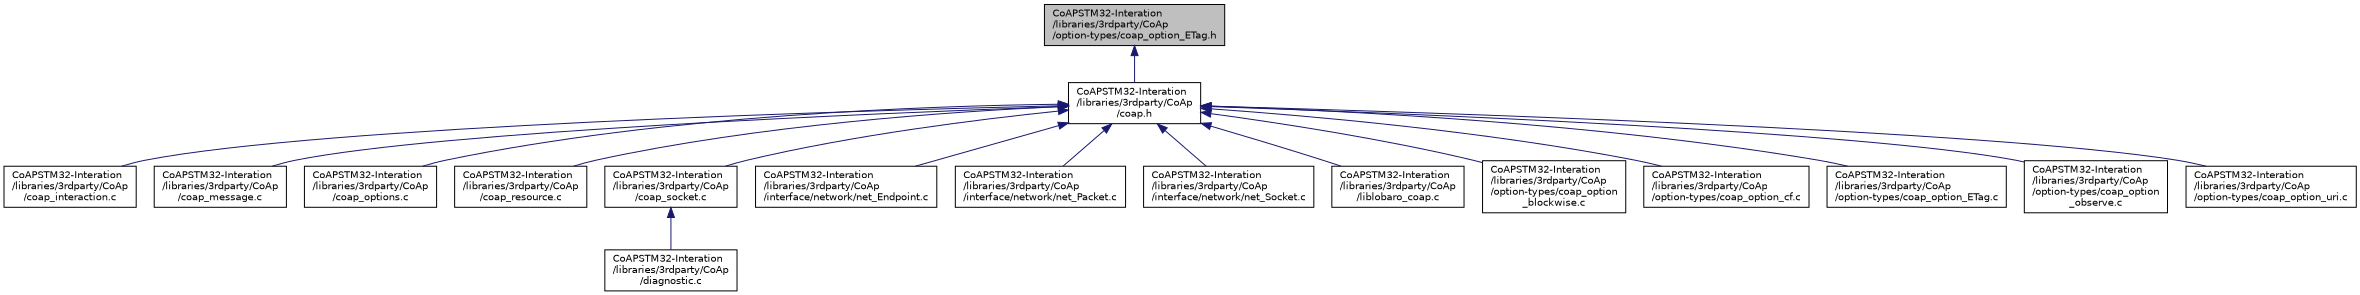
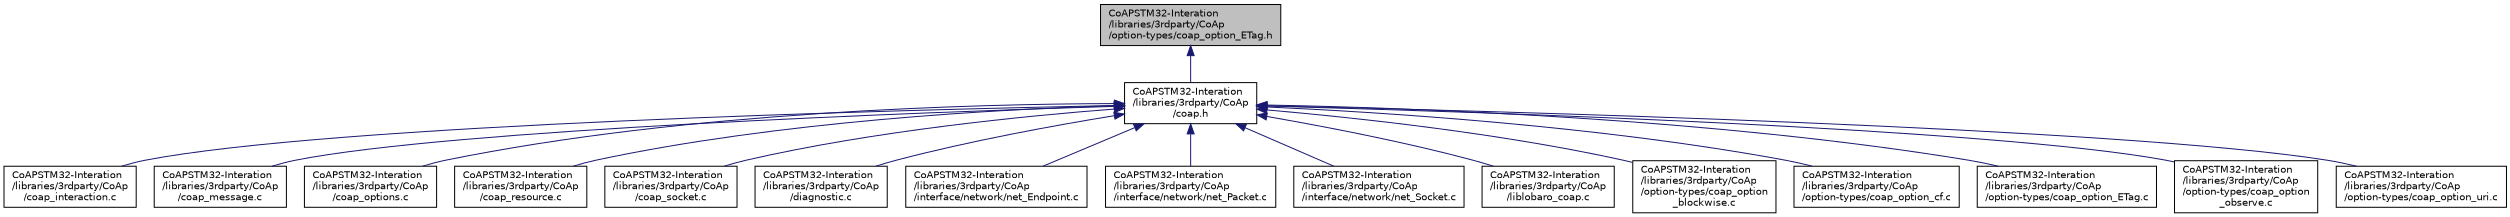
edge "CoAPSTM32-Interation /libraries/3rdparty/CoAp /diagnostic.c" -> "CoAPSTM32-Interation /libraries/3rdparty/CoAp /coap_socket.c": now "CoAPSTM32-Interation /libraries/3rdparty/CoAp /diagnostic.c" -> "CoAPSTM32-Interation /libraries/3rdparty/CoAp /coap.h"
